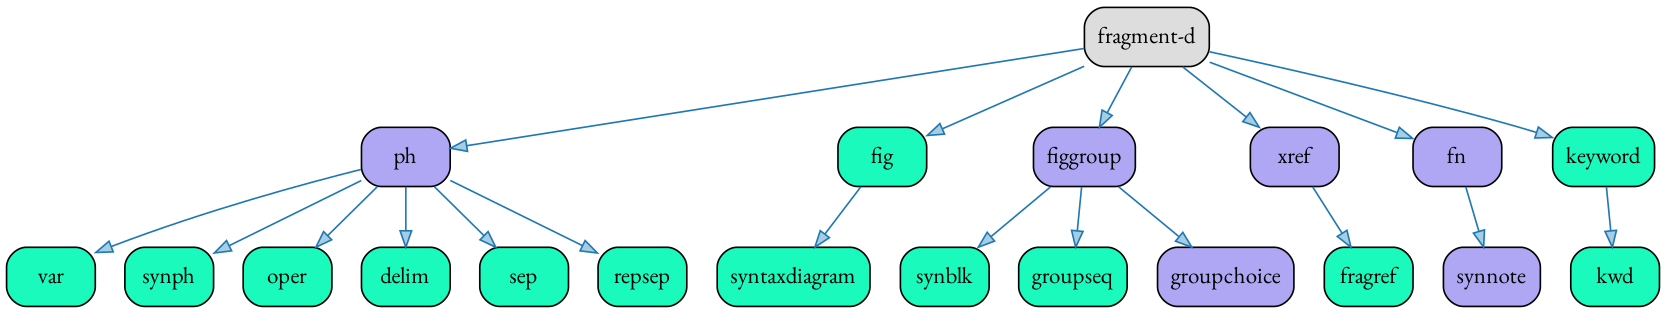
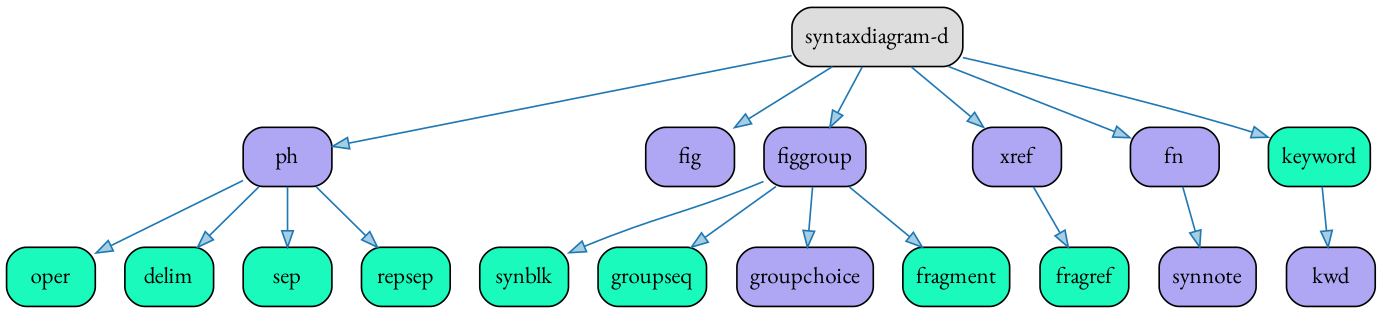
node "fragment-d": label "fragment-d" -> "syntaxdiagram-d"
node "fig": fillcolor #1afabc -> #afa7f4
node "var": removed
node "synph": removed
node "syntaxdiagram": removed
node "fragment": added
node "kwd": fillcolor #1afabc -> #afa7f4
